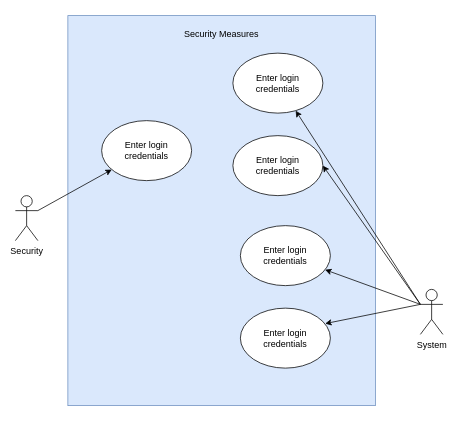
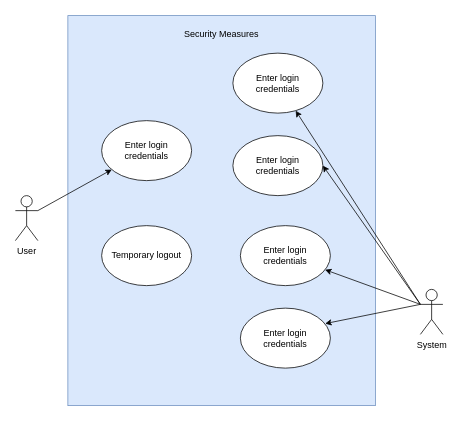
node "Security": label "Security" -> "User"
node "Temporary logout": added
